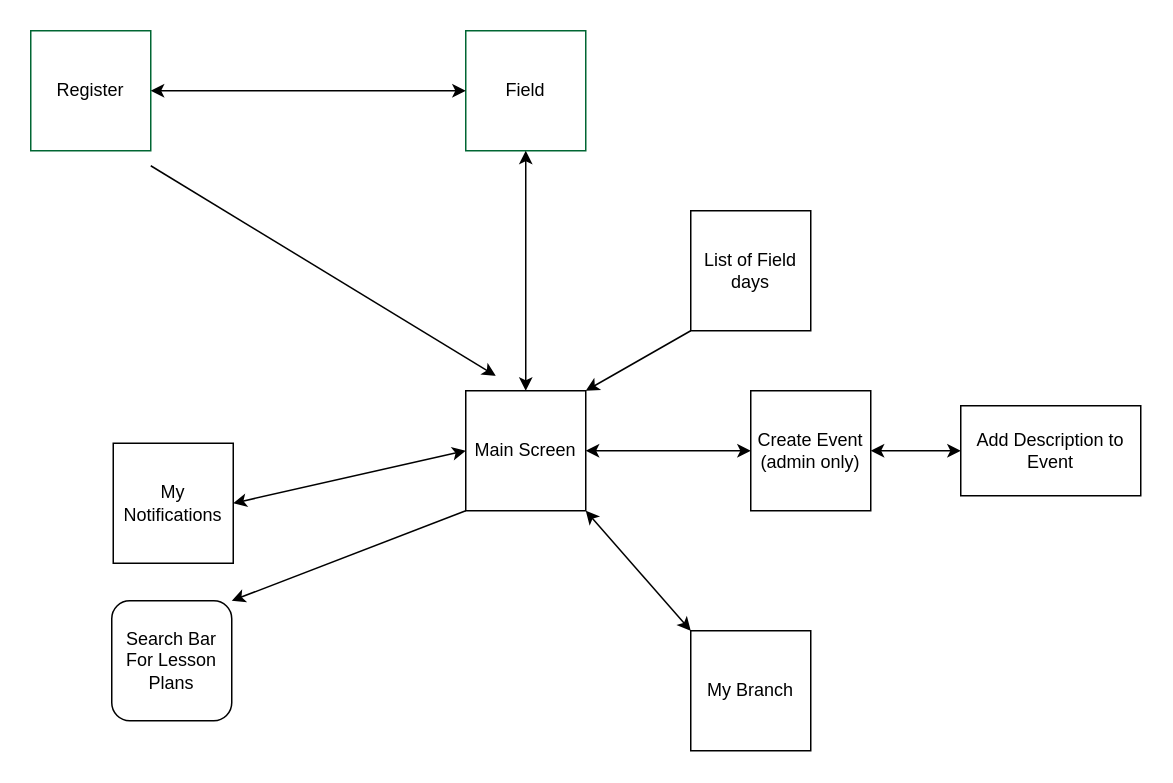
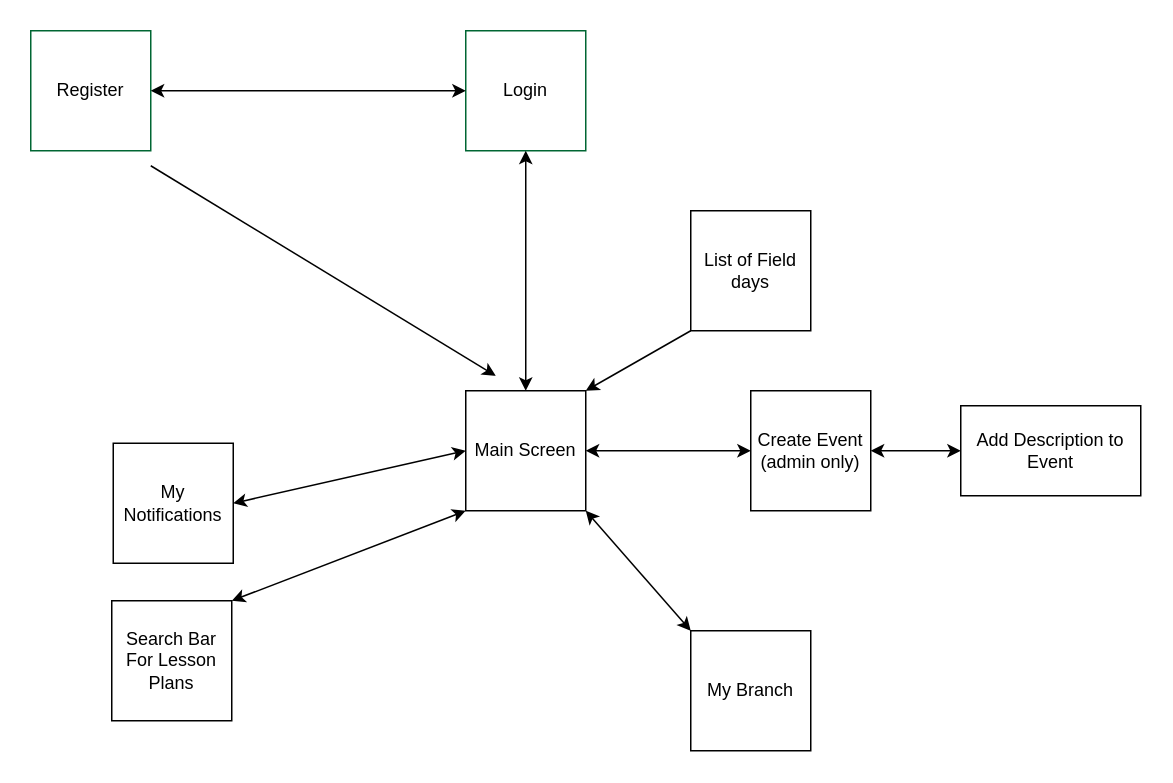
node "Field": label "Field" -> "Login"
edge "Main Screen" -> "Search Bar For Lesson Plans": arrowhead none -> classic
node "Search Bar For Lesson Plans": shape rounded rectangle -> rectangle
